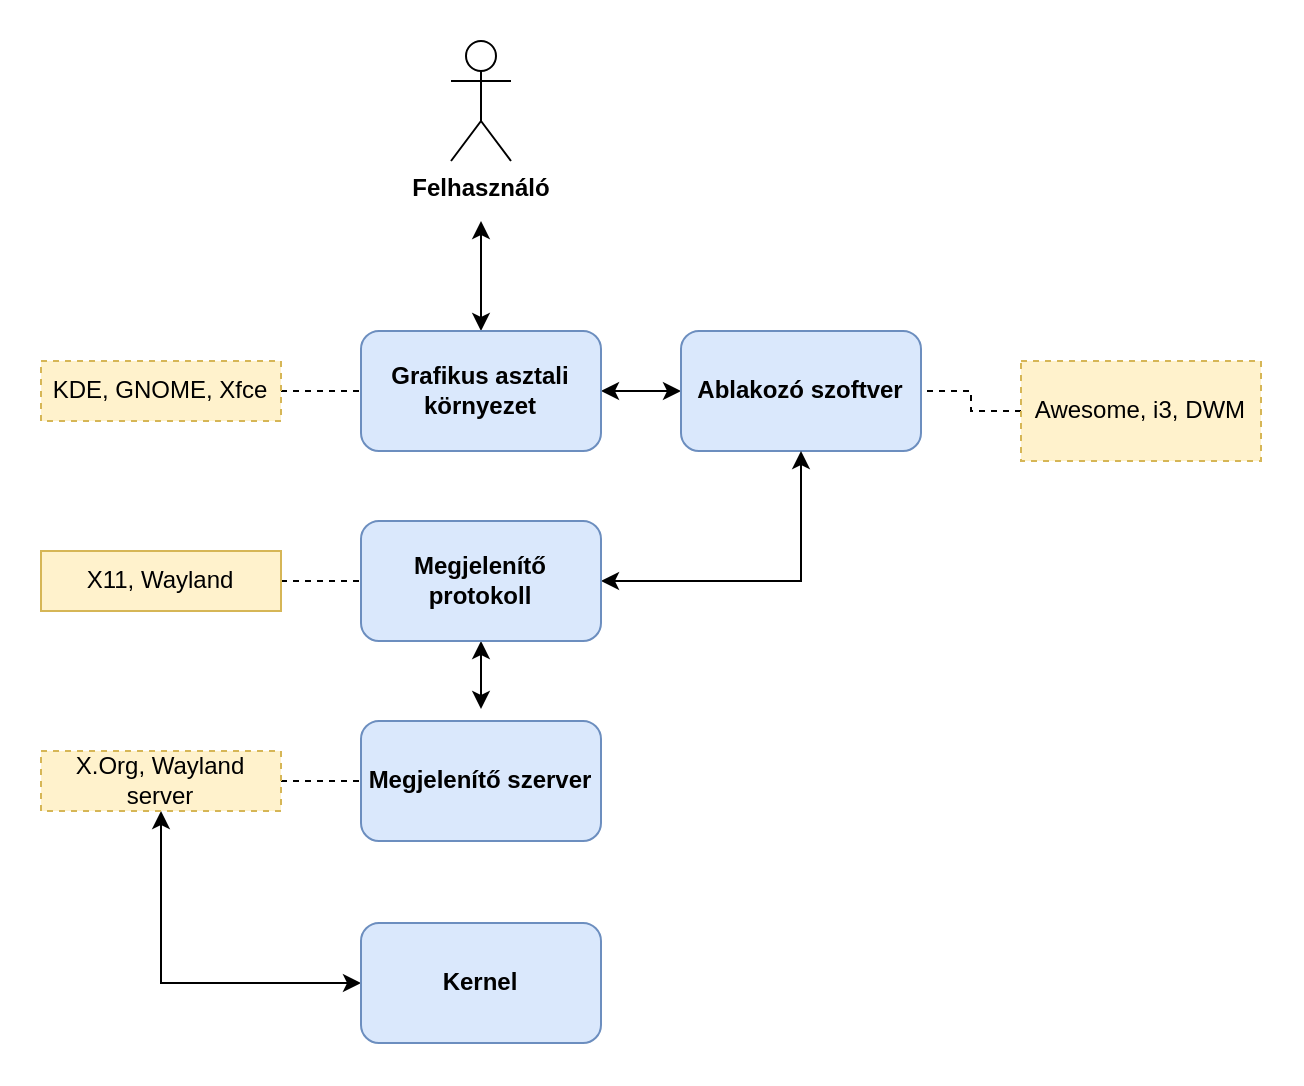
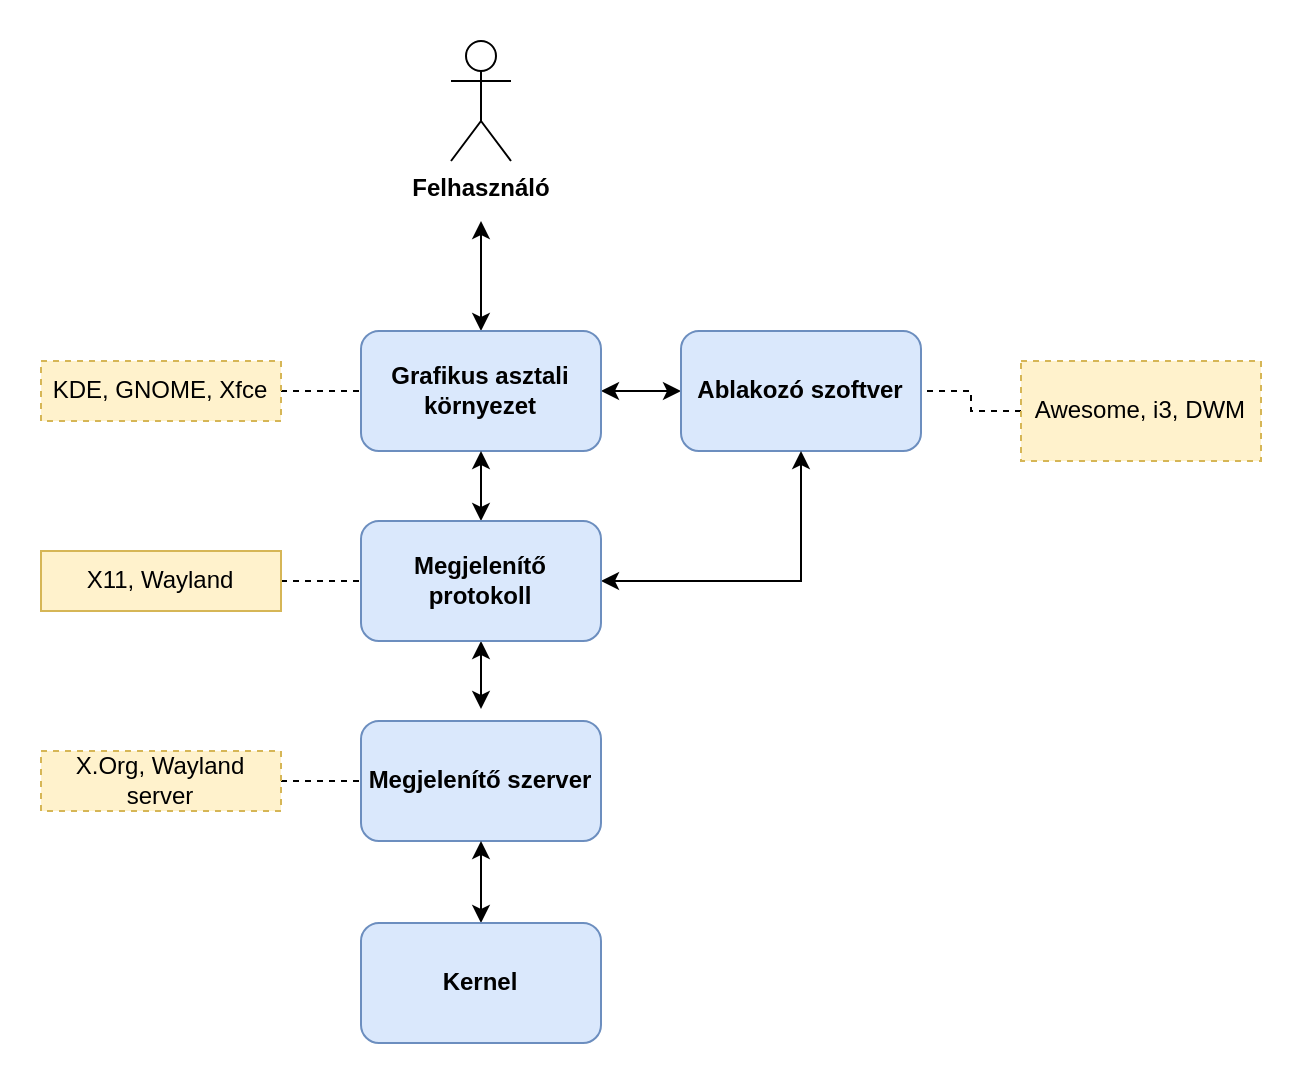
edge "Grafikus asztali környezet" -- "Megjelenítő protokoll": added
edge "X.Org, Wayland server" -- "Kernel": now "Megjelenítő szerver" -- "Kernel"
